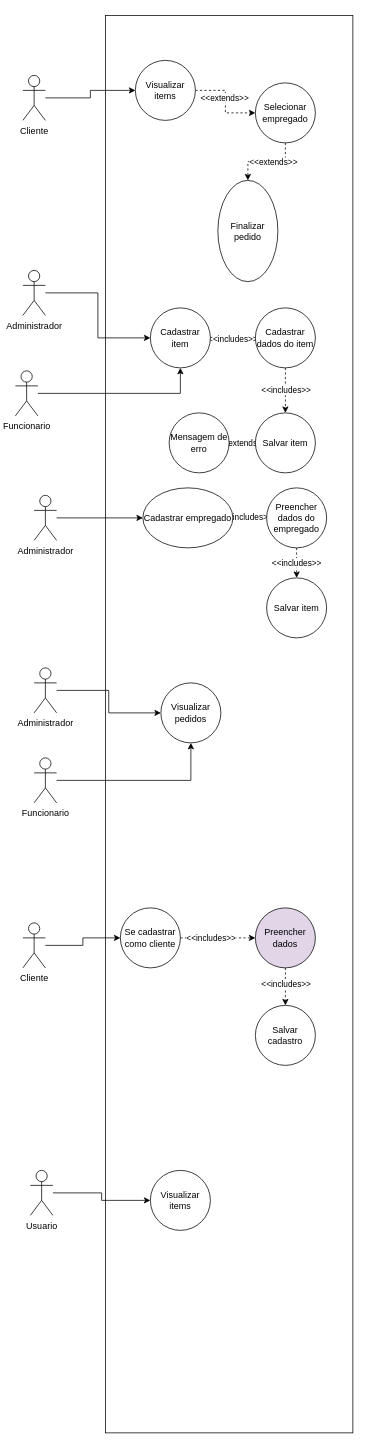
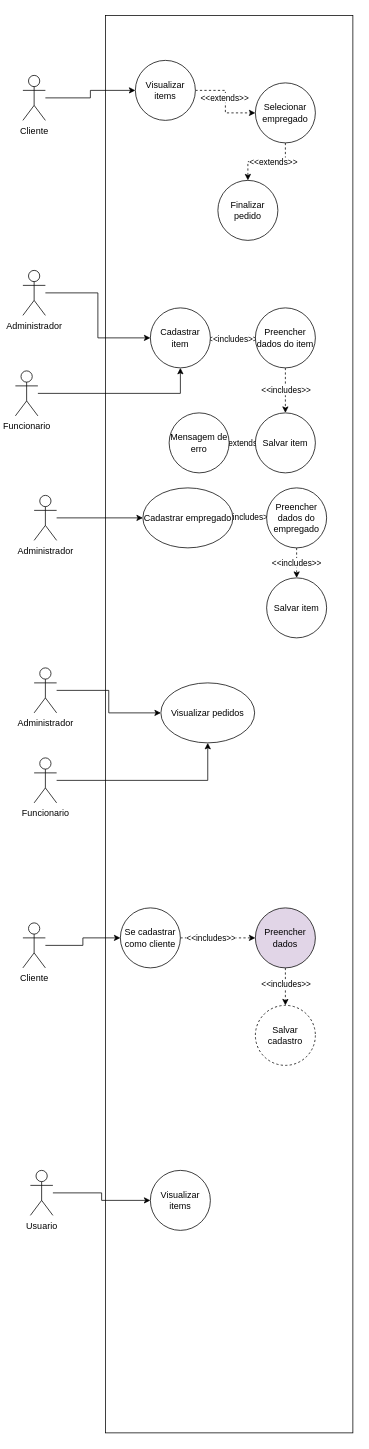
node "Finalizar pedido": size 60x101 -> 60x60
node "Cadastrar dados do item": label "Cadastrar dados do item" -> "Preencher dados do item"
node "Visualizar pedidos": size 60x60 -> 94x60
node "Salvar cadastro": style solid -> dashed
